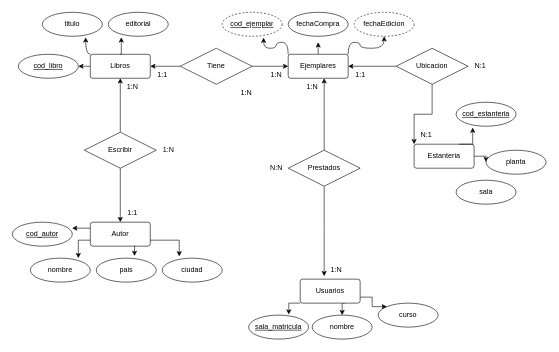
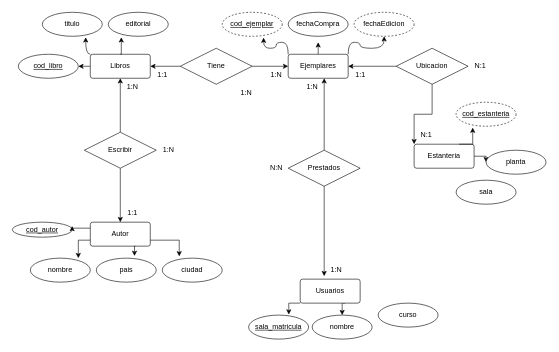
node "cod_estanteria": style solid -> dashed
node "cod_autor": size 60x24 -> 60x15
edge "Usuarios" -> "curso": removed
